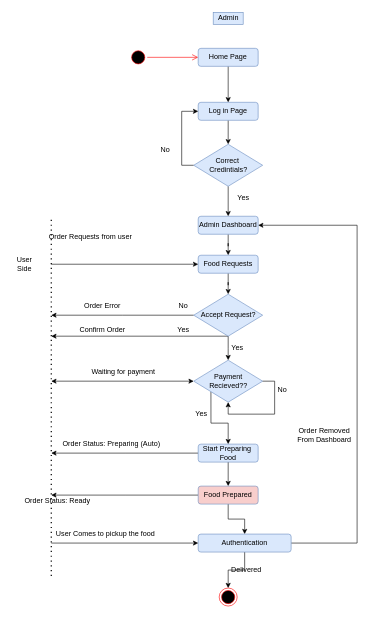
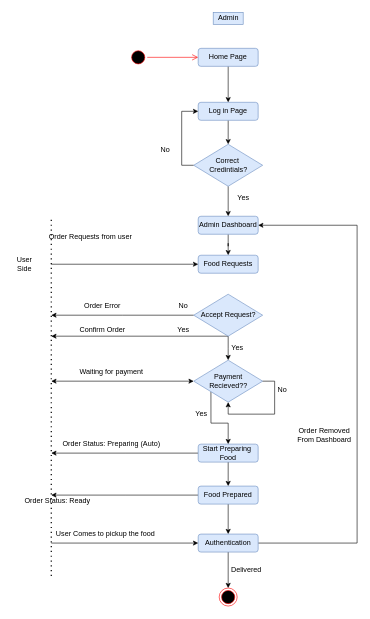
edge "Food Requests" -> "Accept Request?": removed
node "Waiting for payment": moved (123, 372) -> (111, 372)
node "Food Prepared": fillcolor #f8cecc -> #dae8fc
node "Authentication": size 93x18 -> 60x18
